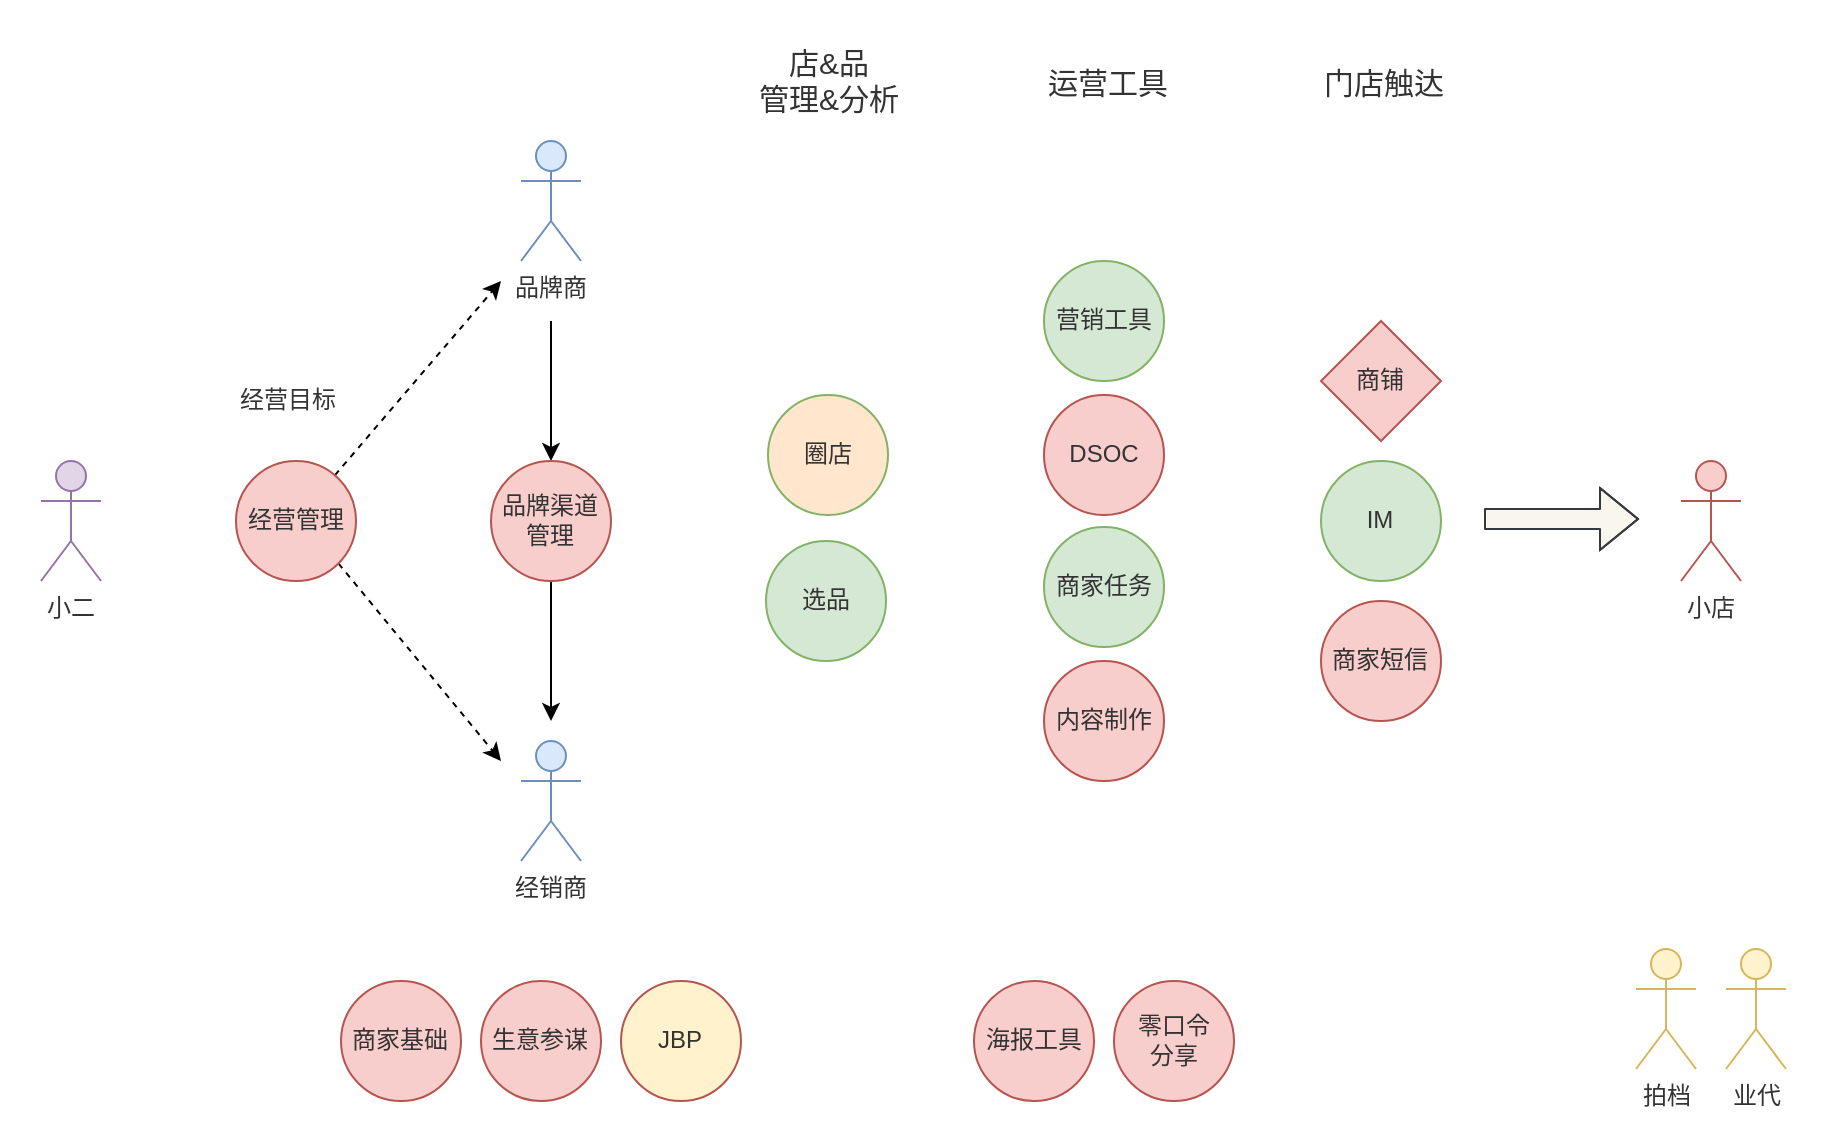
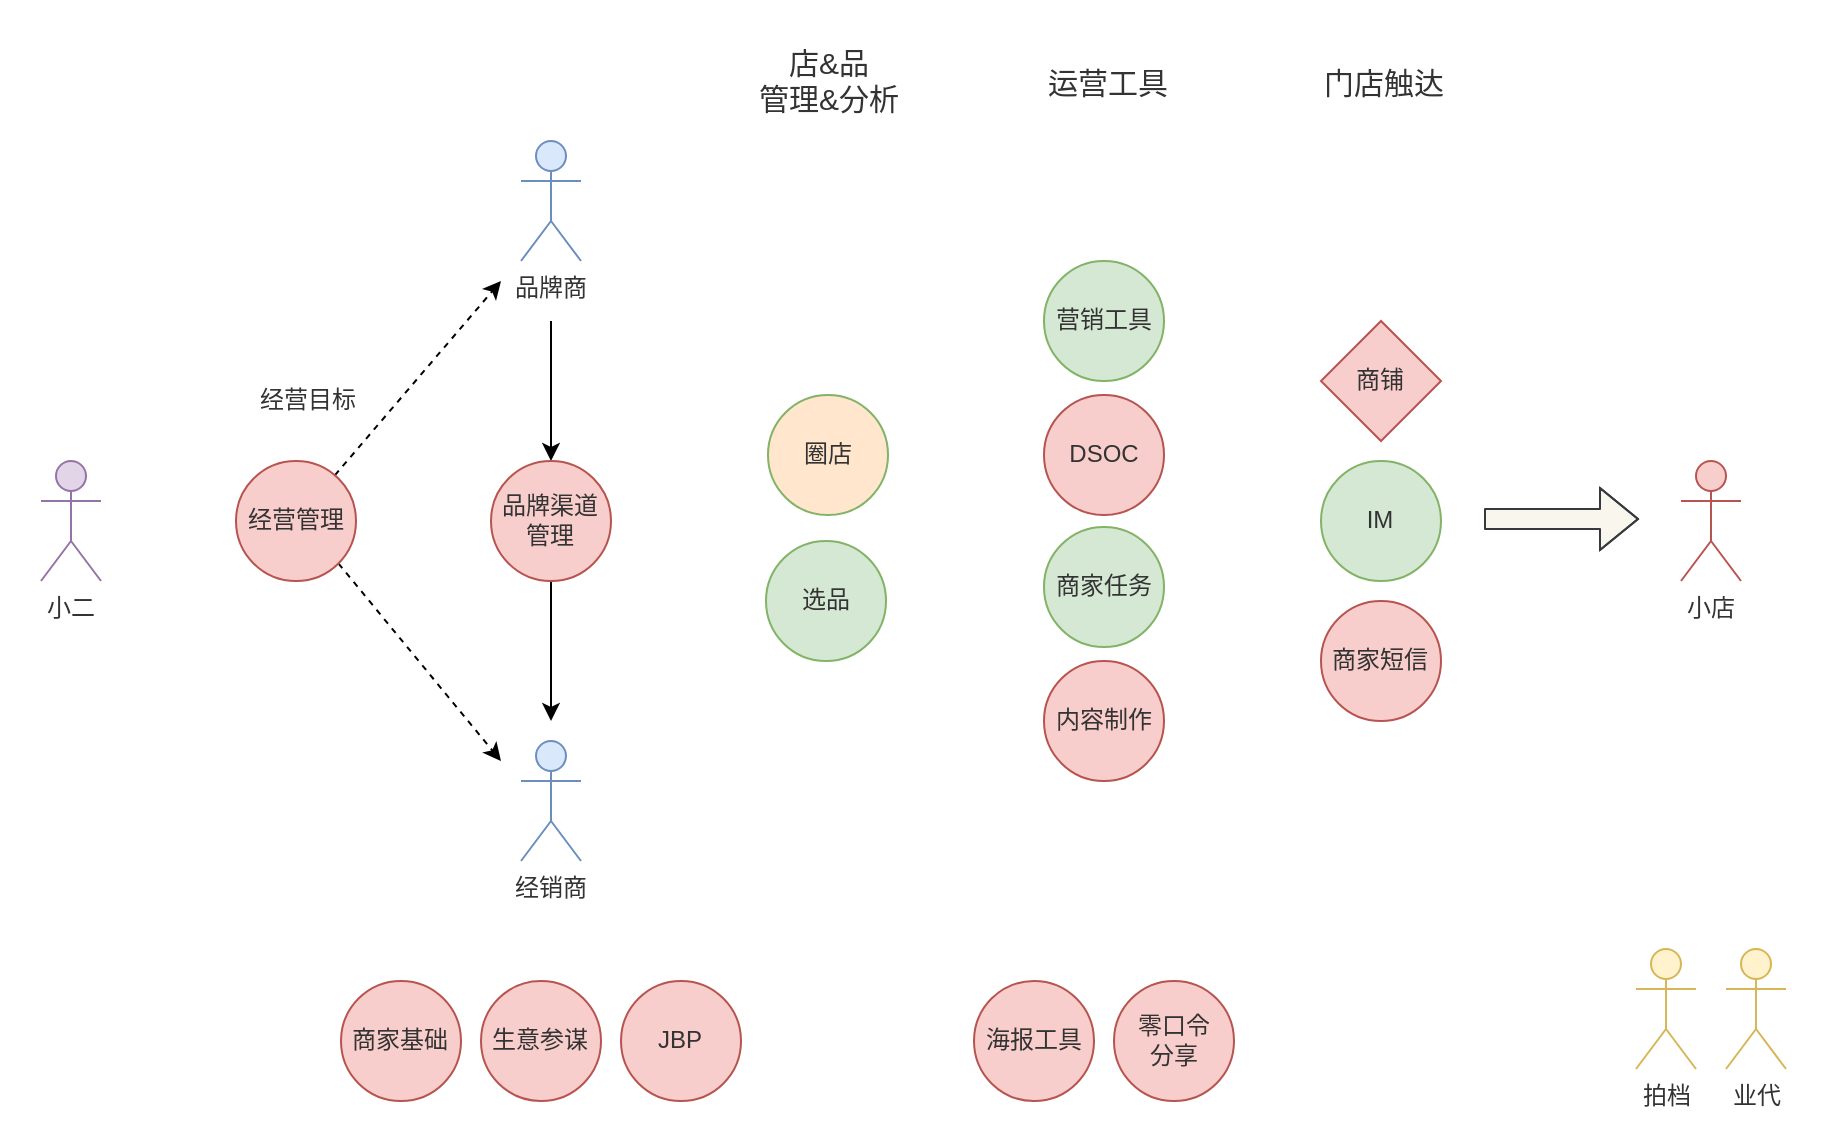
node "经营目标": moved (296, 401) -> (316, 401)
node "JBP": fillcolor #fff2cc -> #f8cecc
